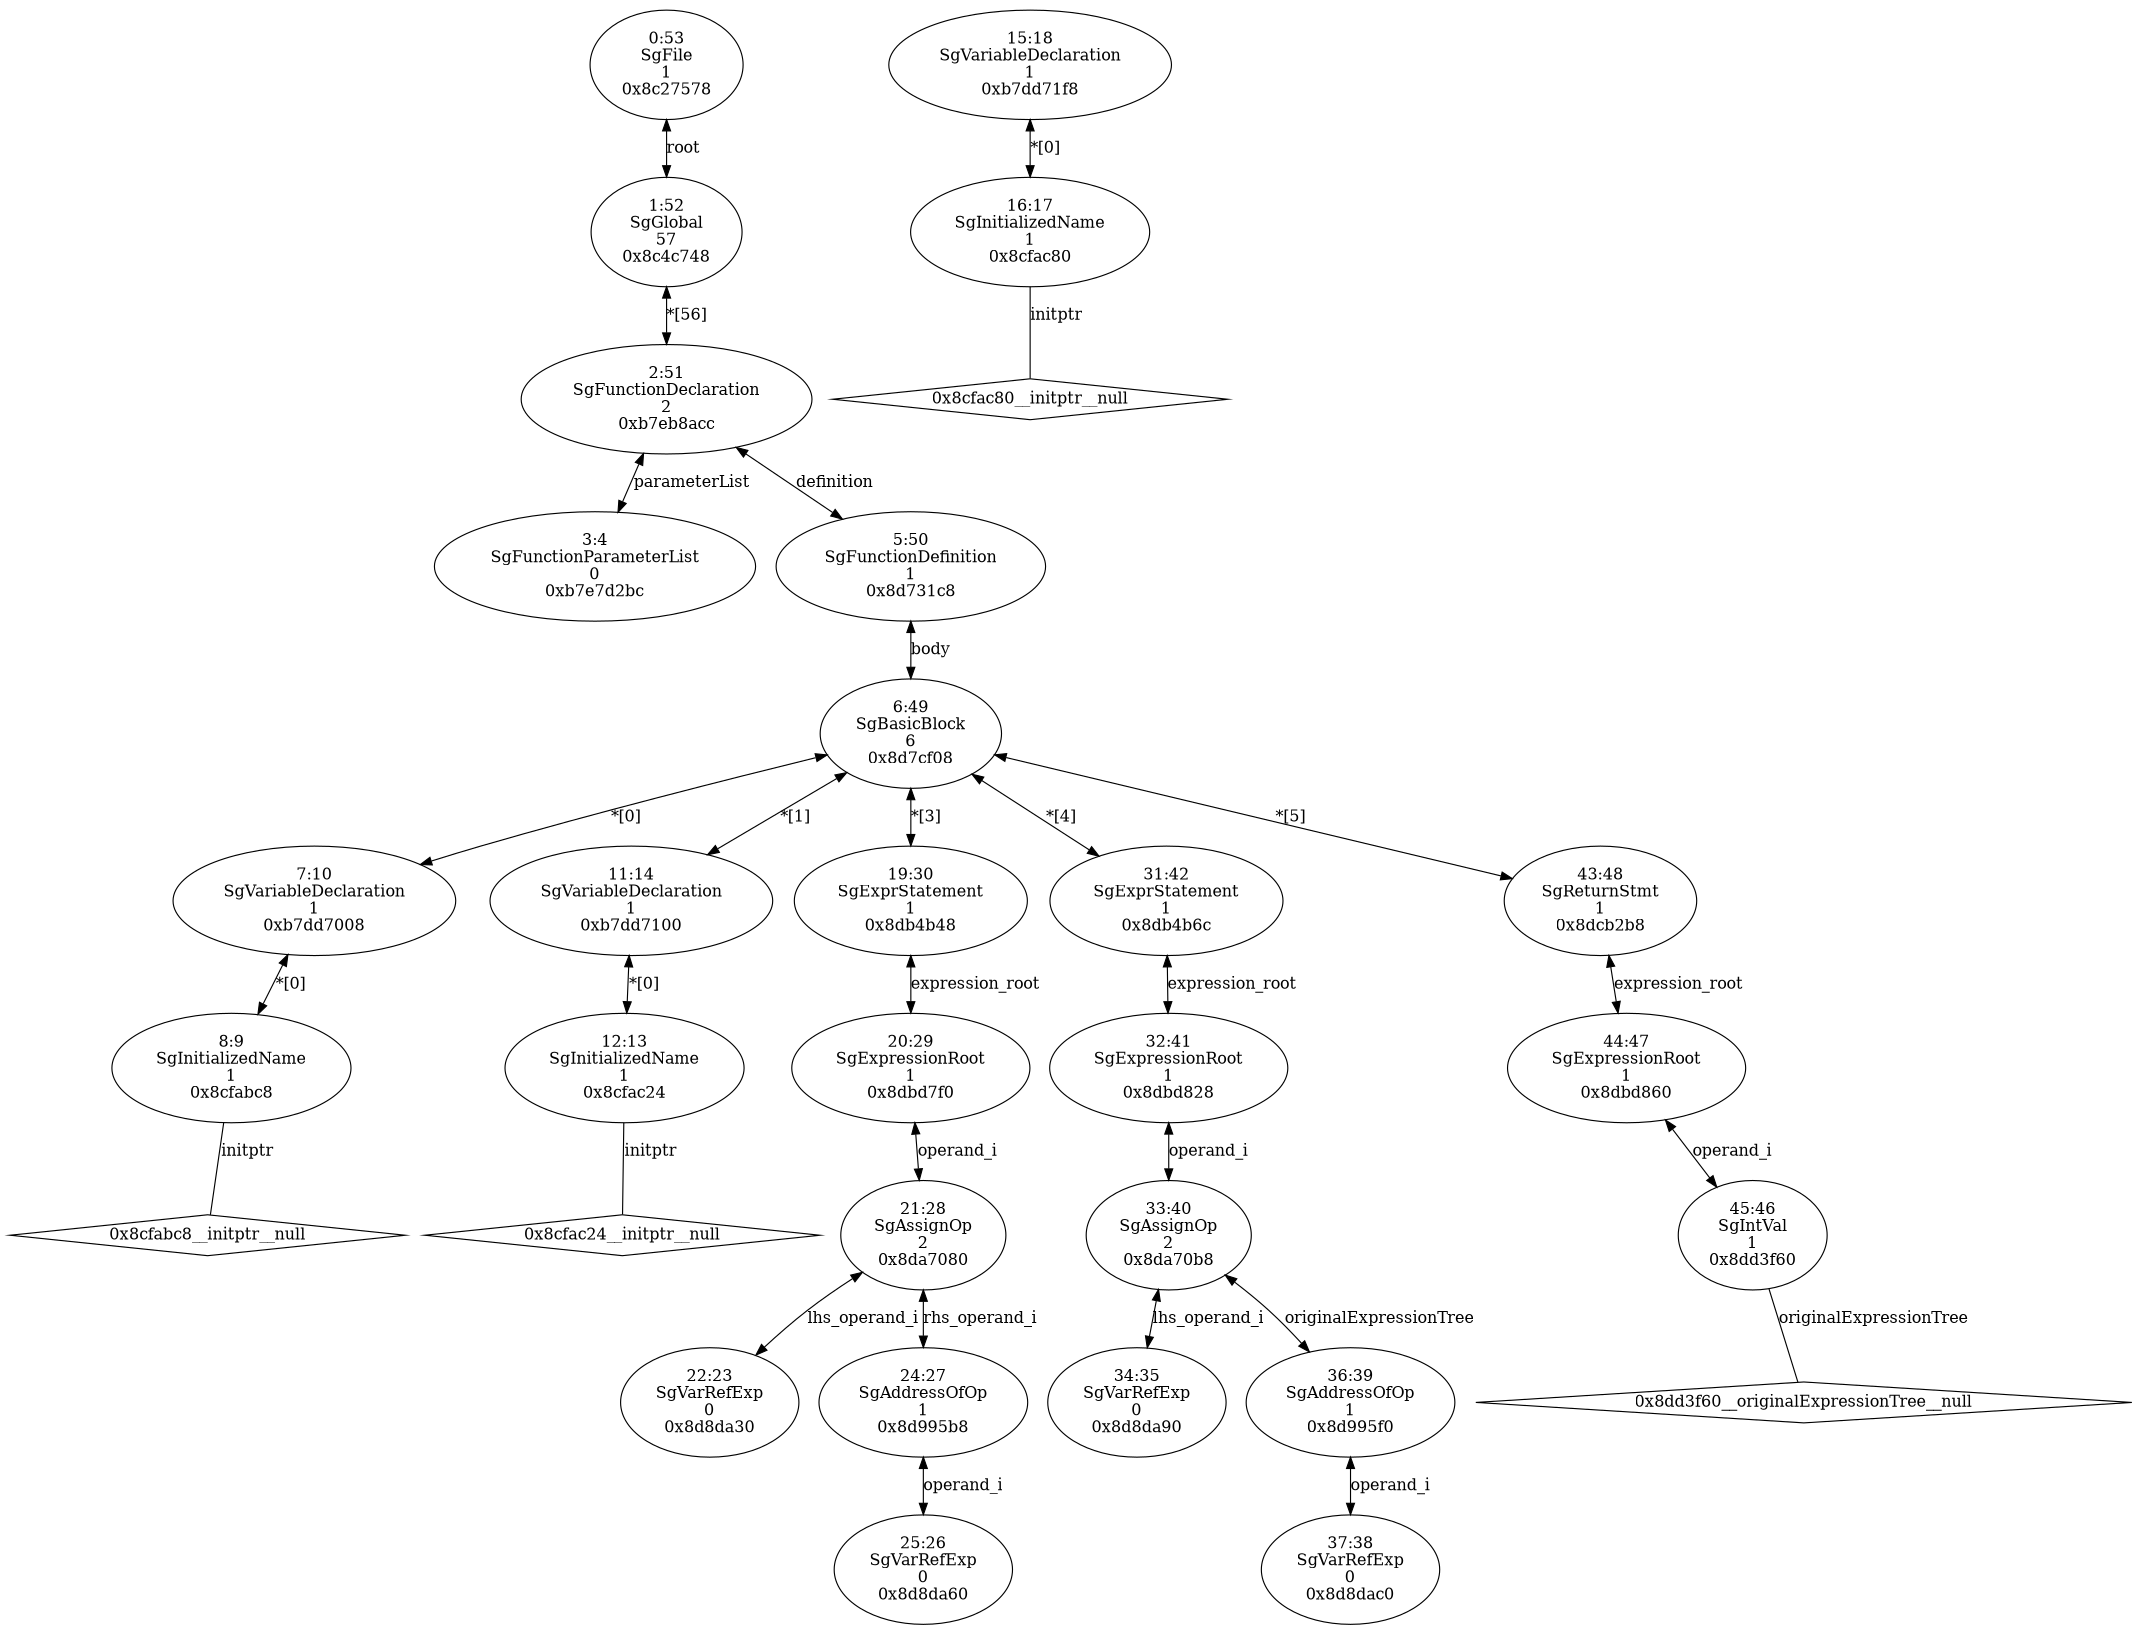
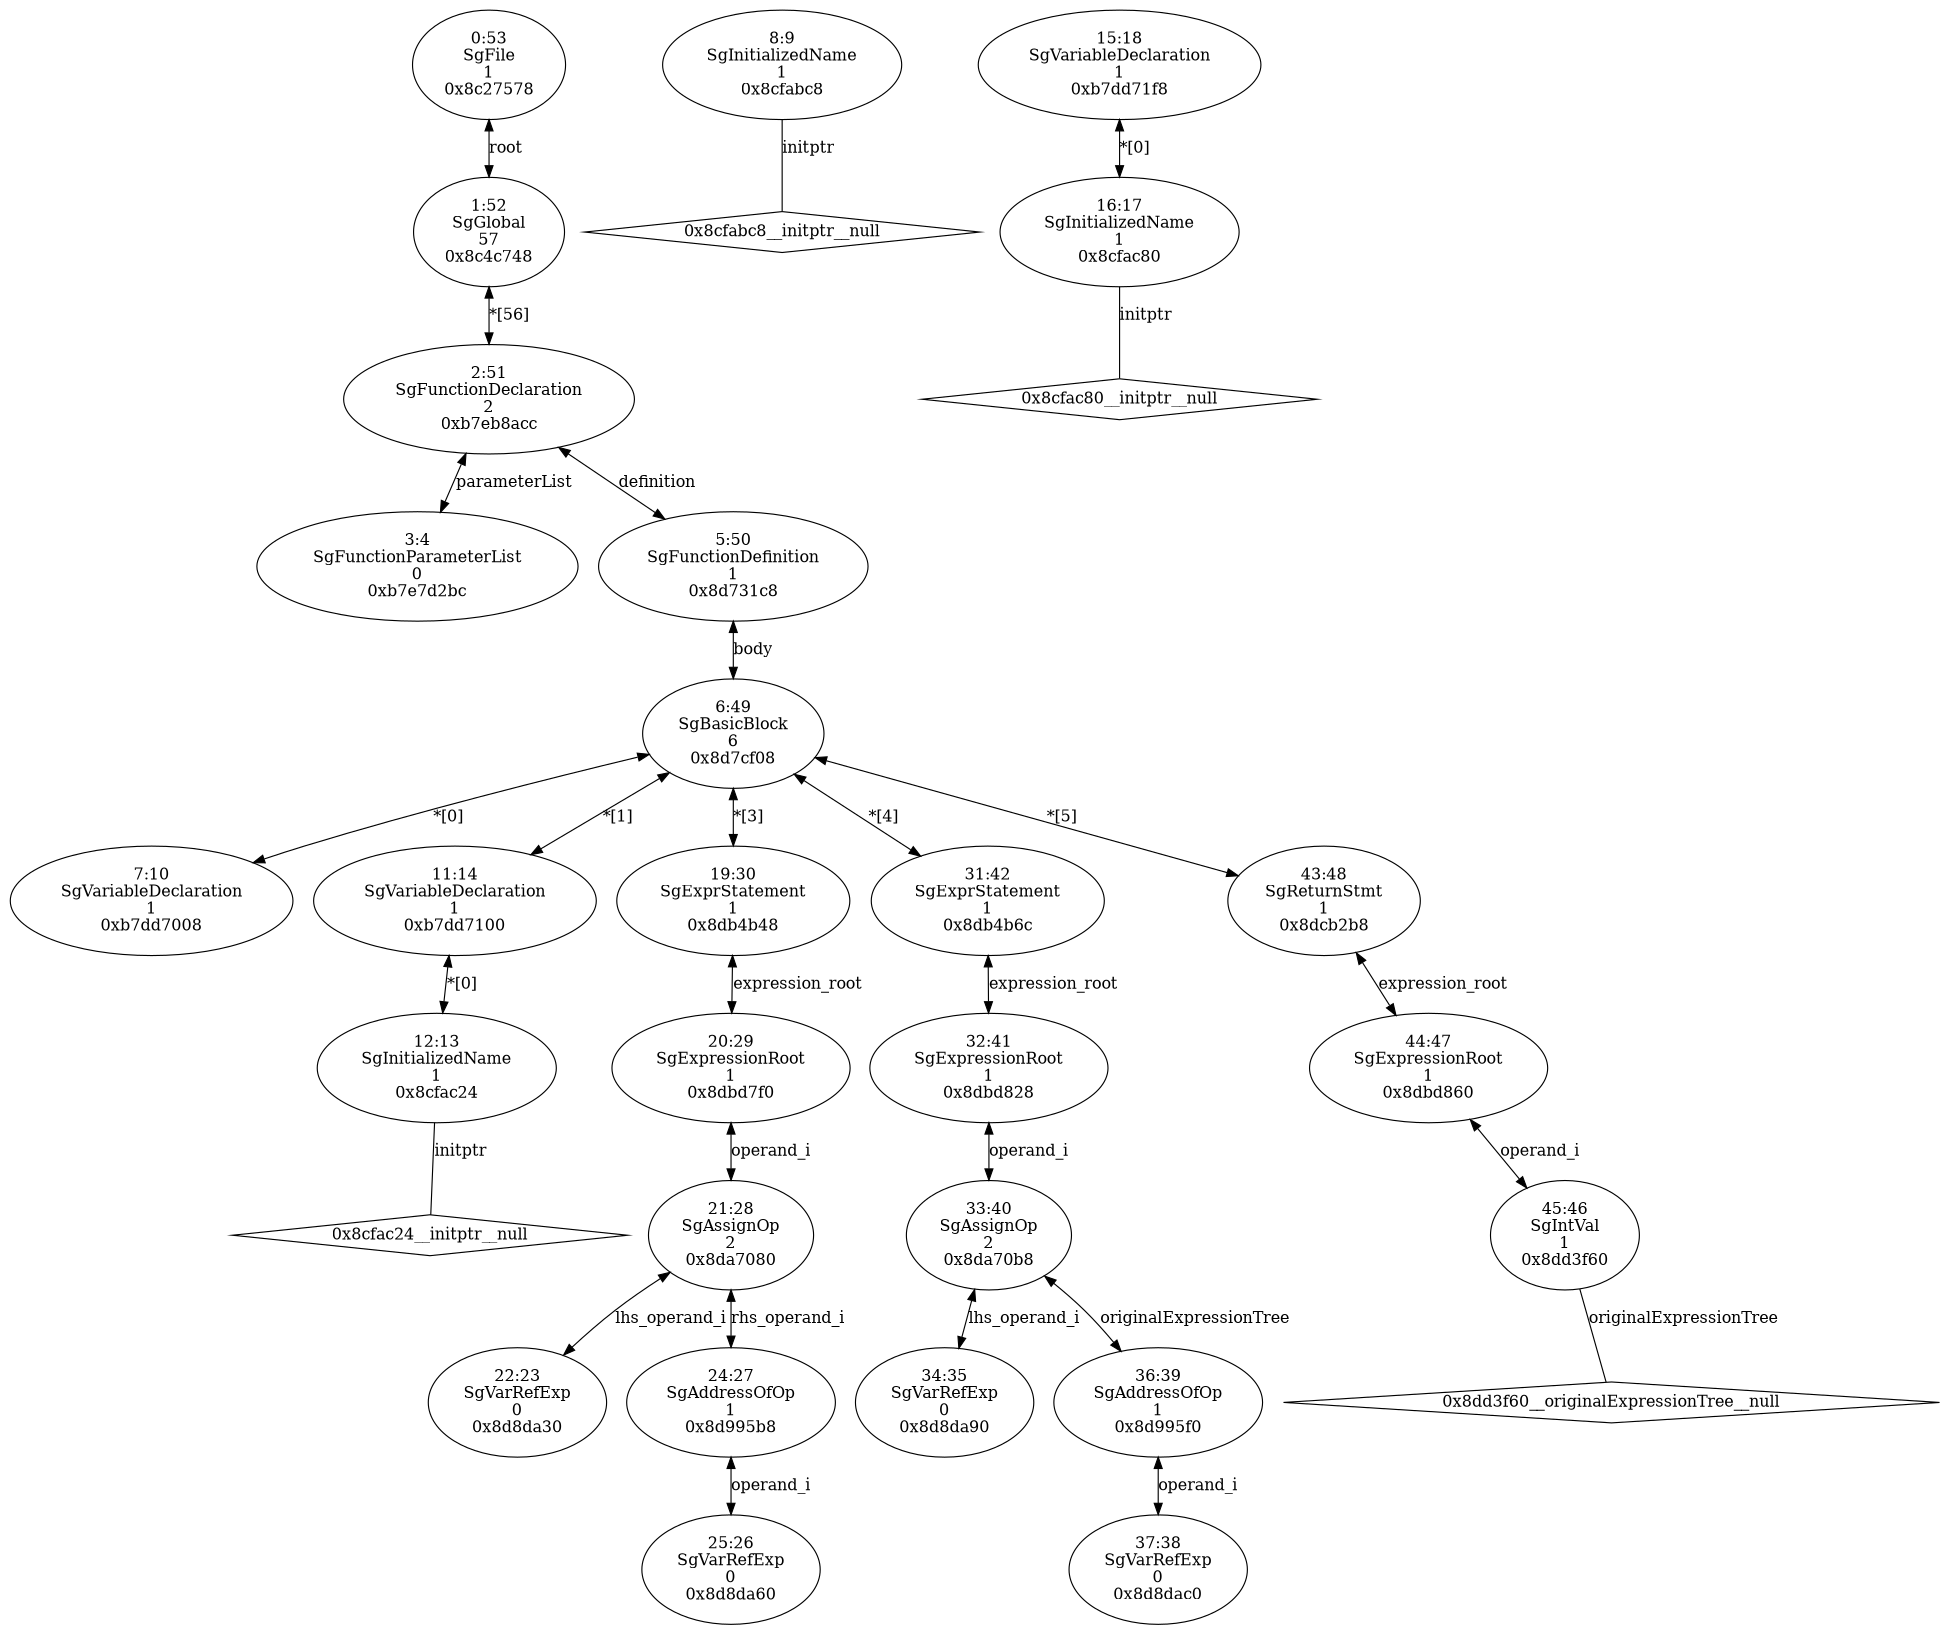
edge "7:10 SgVariableDeclaration 1 0xb7dd7008" -- "8:9 SgInitializedName 1 0x8cfabc8": removed, label "*[0]"
